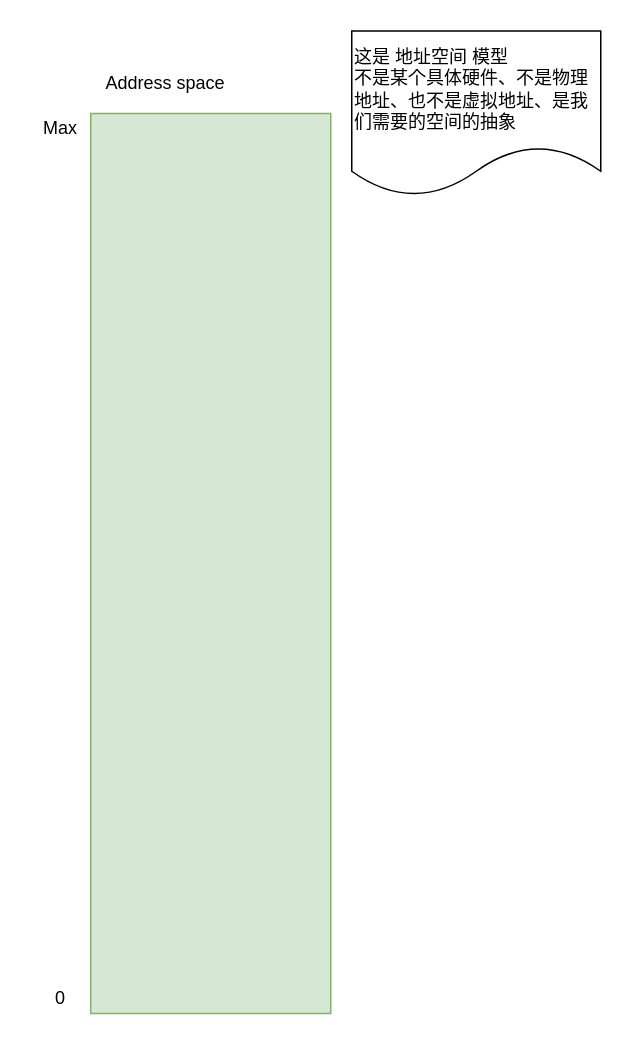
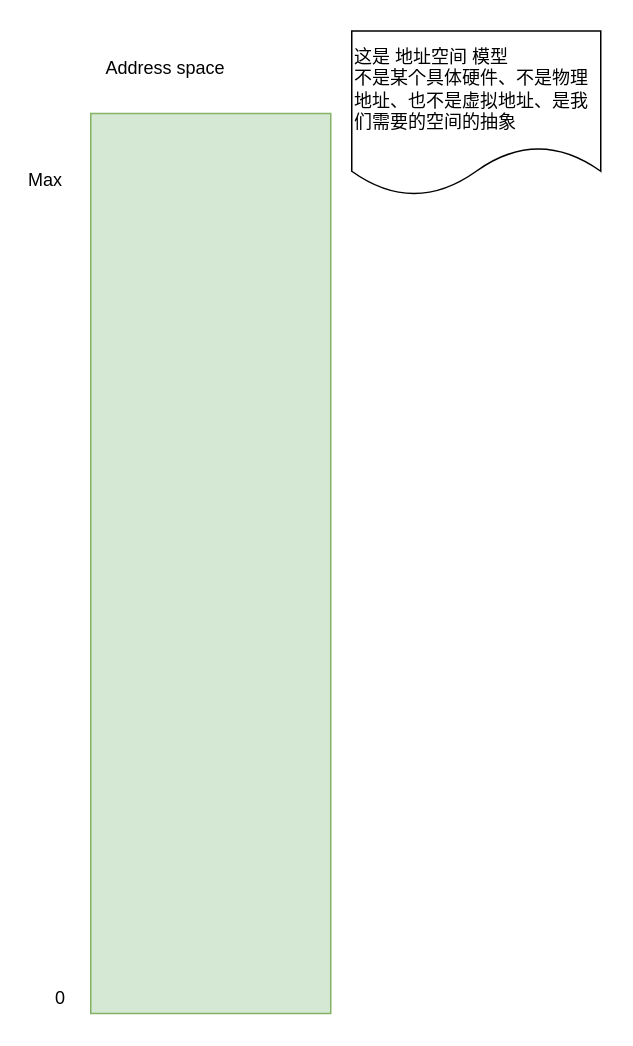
node "Address space": moved (166, 83) -> (166, 68)
node "Max": moved (61, 128) -> (46, 181)
